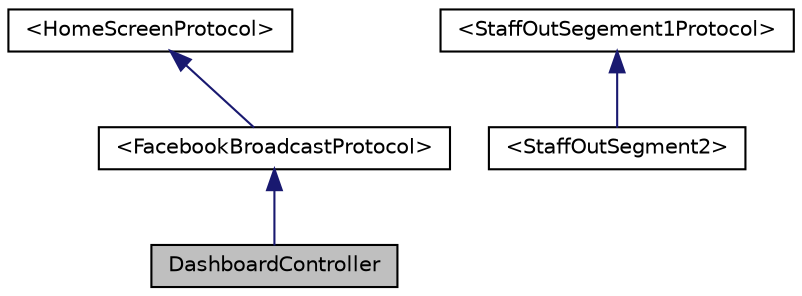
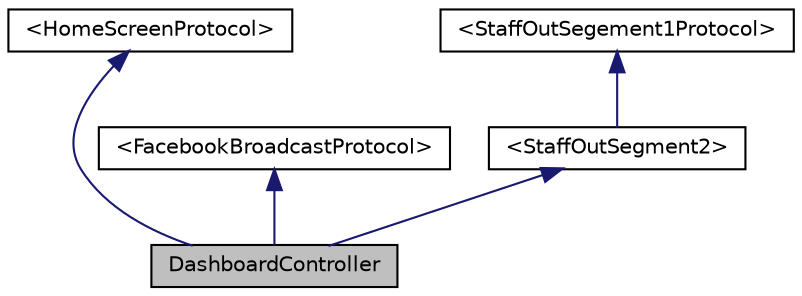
edge "<FacebookBroadcastProtocol>" -> "<HomeScreenProtocol>": now "DashboardController" -> "<HomeScreenProtocol>"
edge "DashboardController" -> "<StaffOutSegment2>": added
